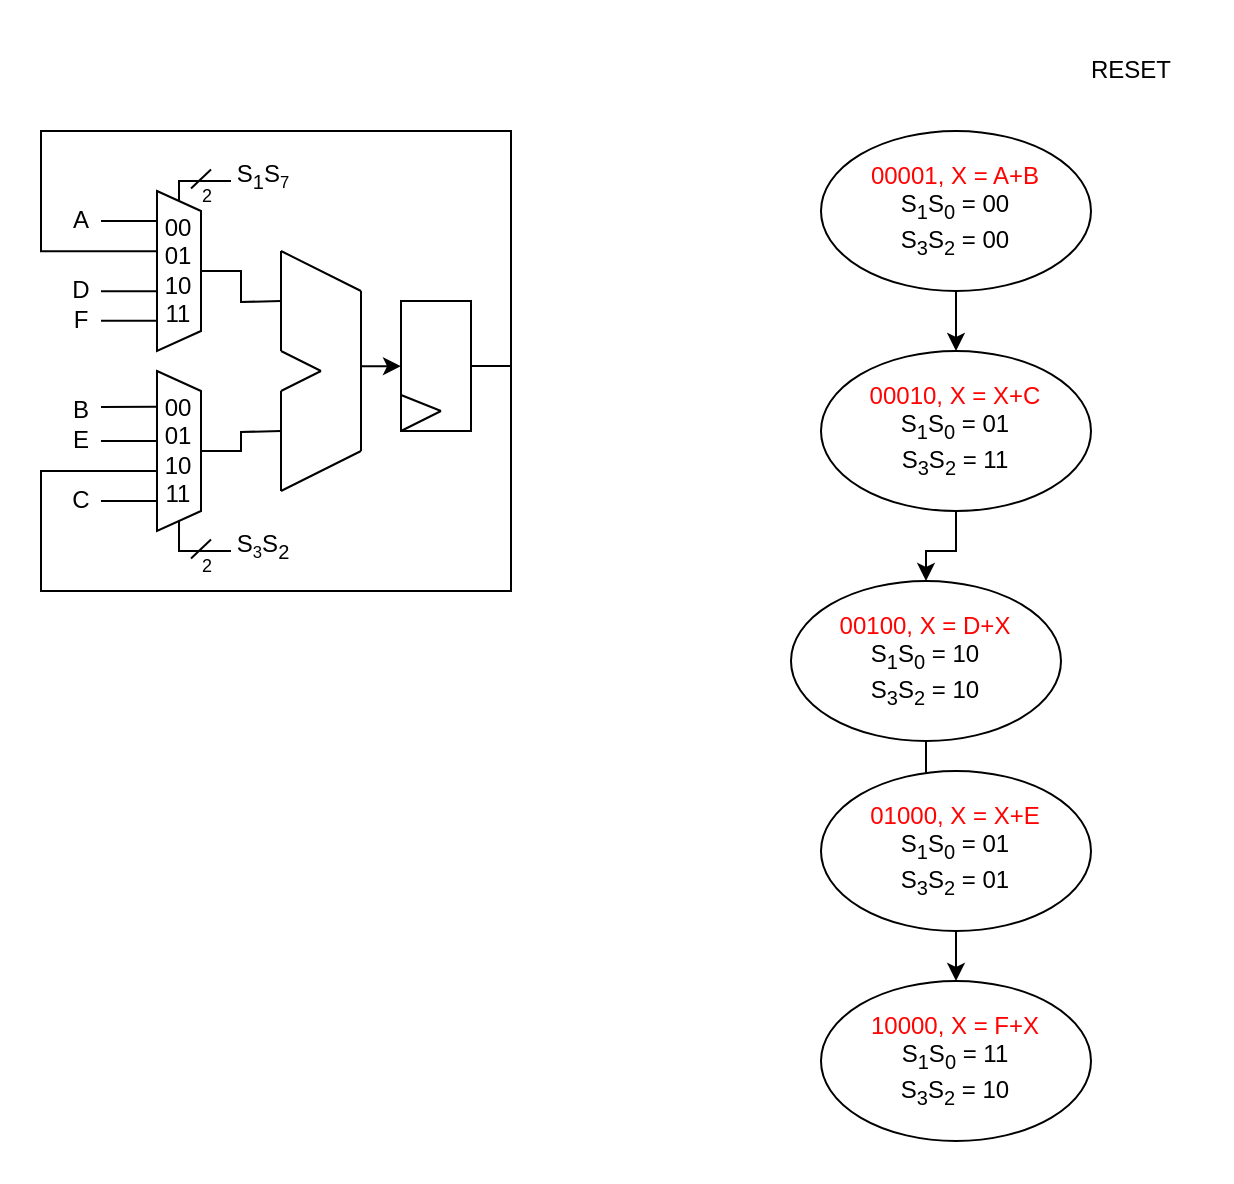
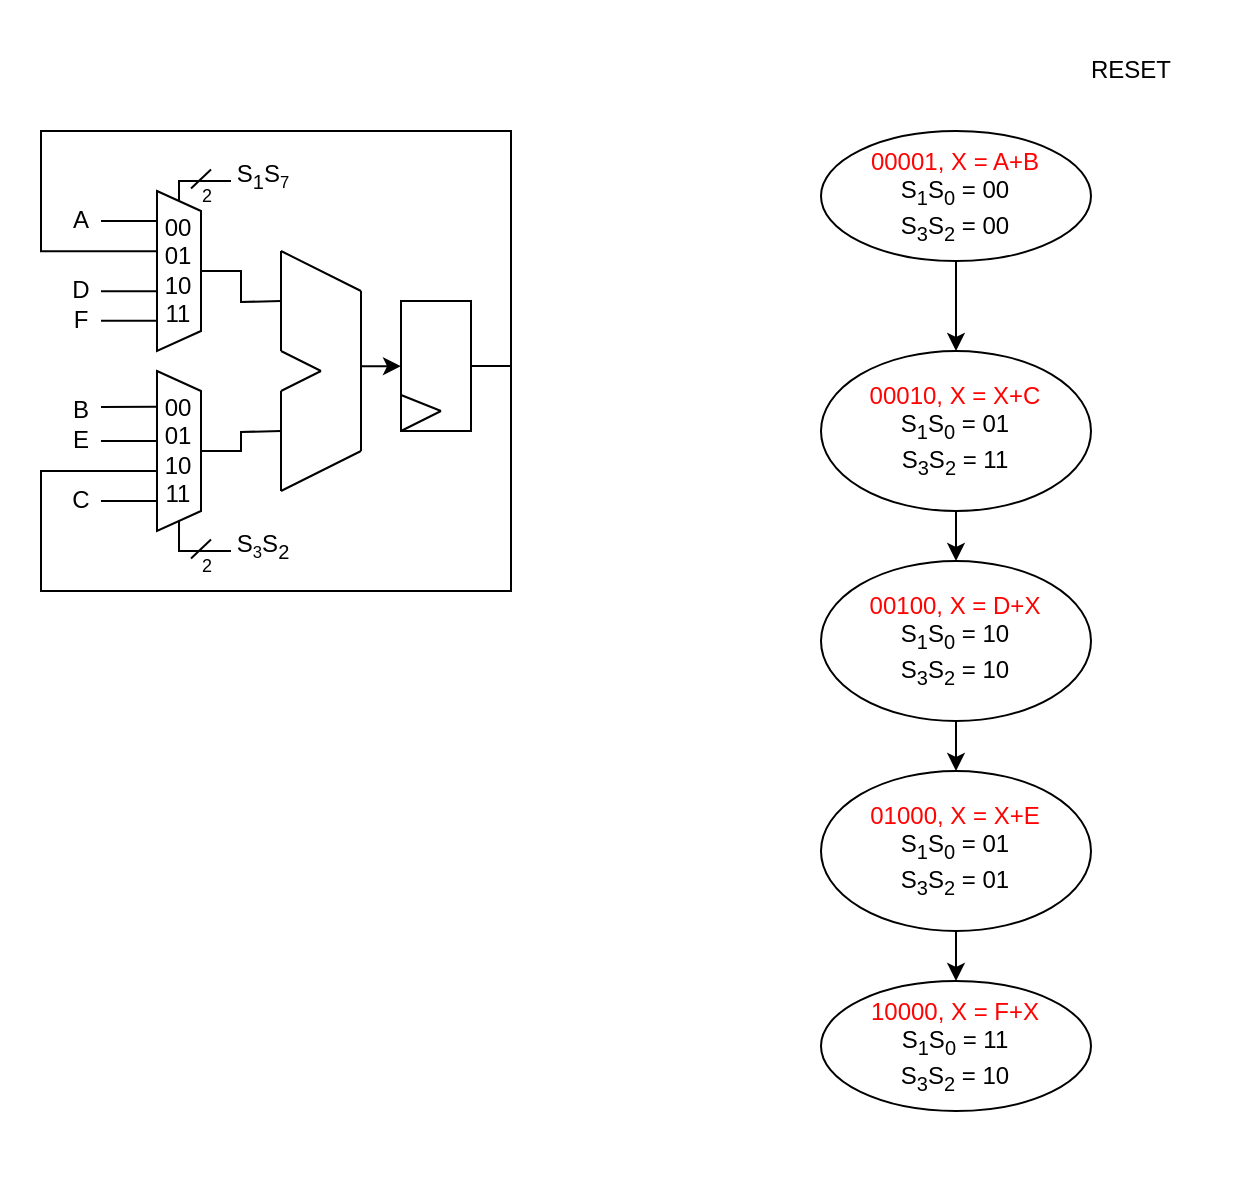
node "00001, X = A+B S1S0 = 00 S3S2 = 00": size 270x160 -> 270x130
node "00100, X = D+X S1S0 = 10 S3S2 = 10": moved (926, 661) -> (956, 641)
node "10000, X = F+X S1S0 = 11 S3S2 = 10": size 270x160 -> 270x130
